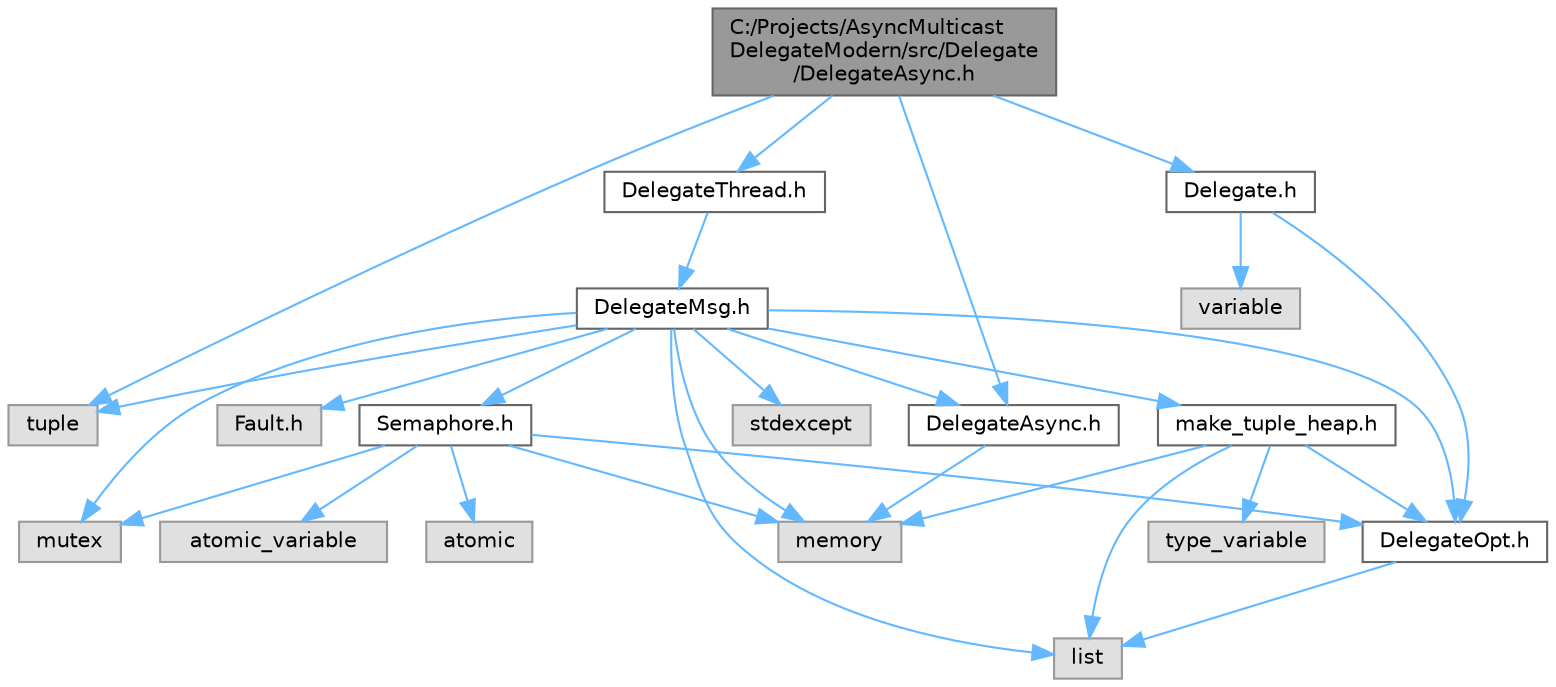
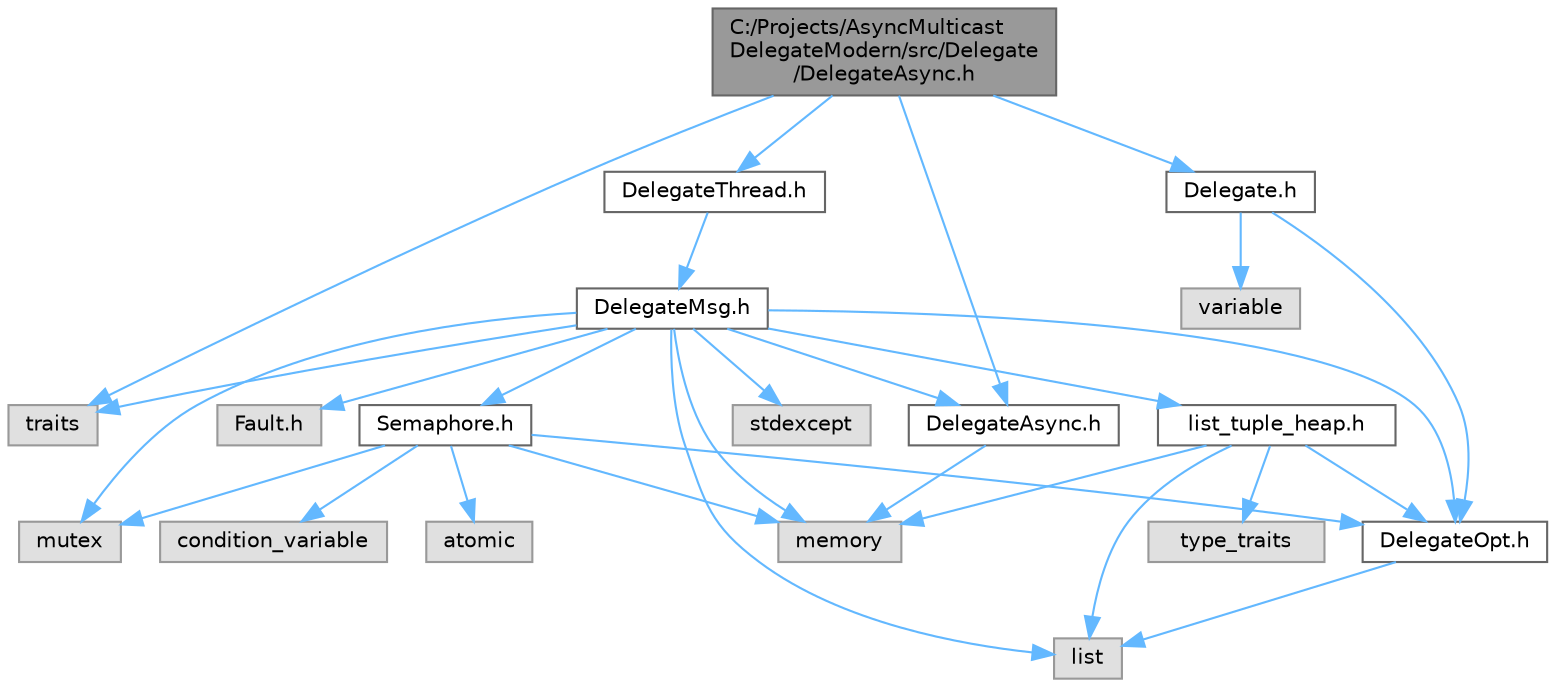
node "tuple": label "tuple" -> "traits"
node "make_tuple_heap.h": label "make_tuple_heap.h" -> "list_tuple_heap.h"
node "atomic_variable": label "atomic_variable" -> "condition_variable"
node "type_variable": label "type_variable" -> "type_traits"
